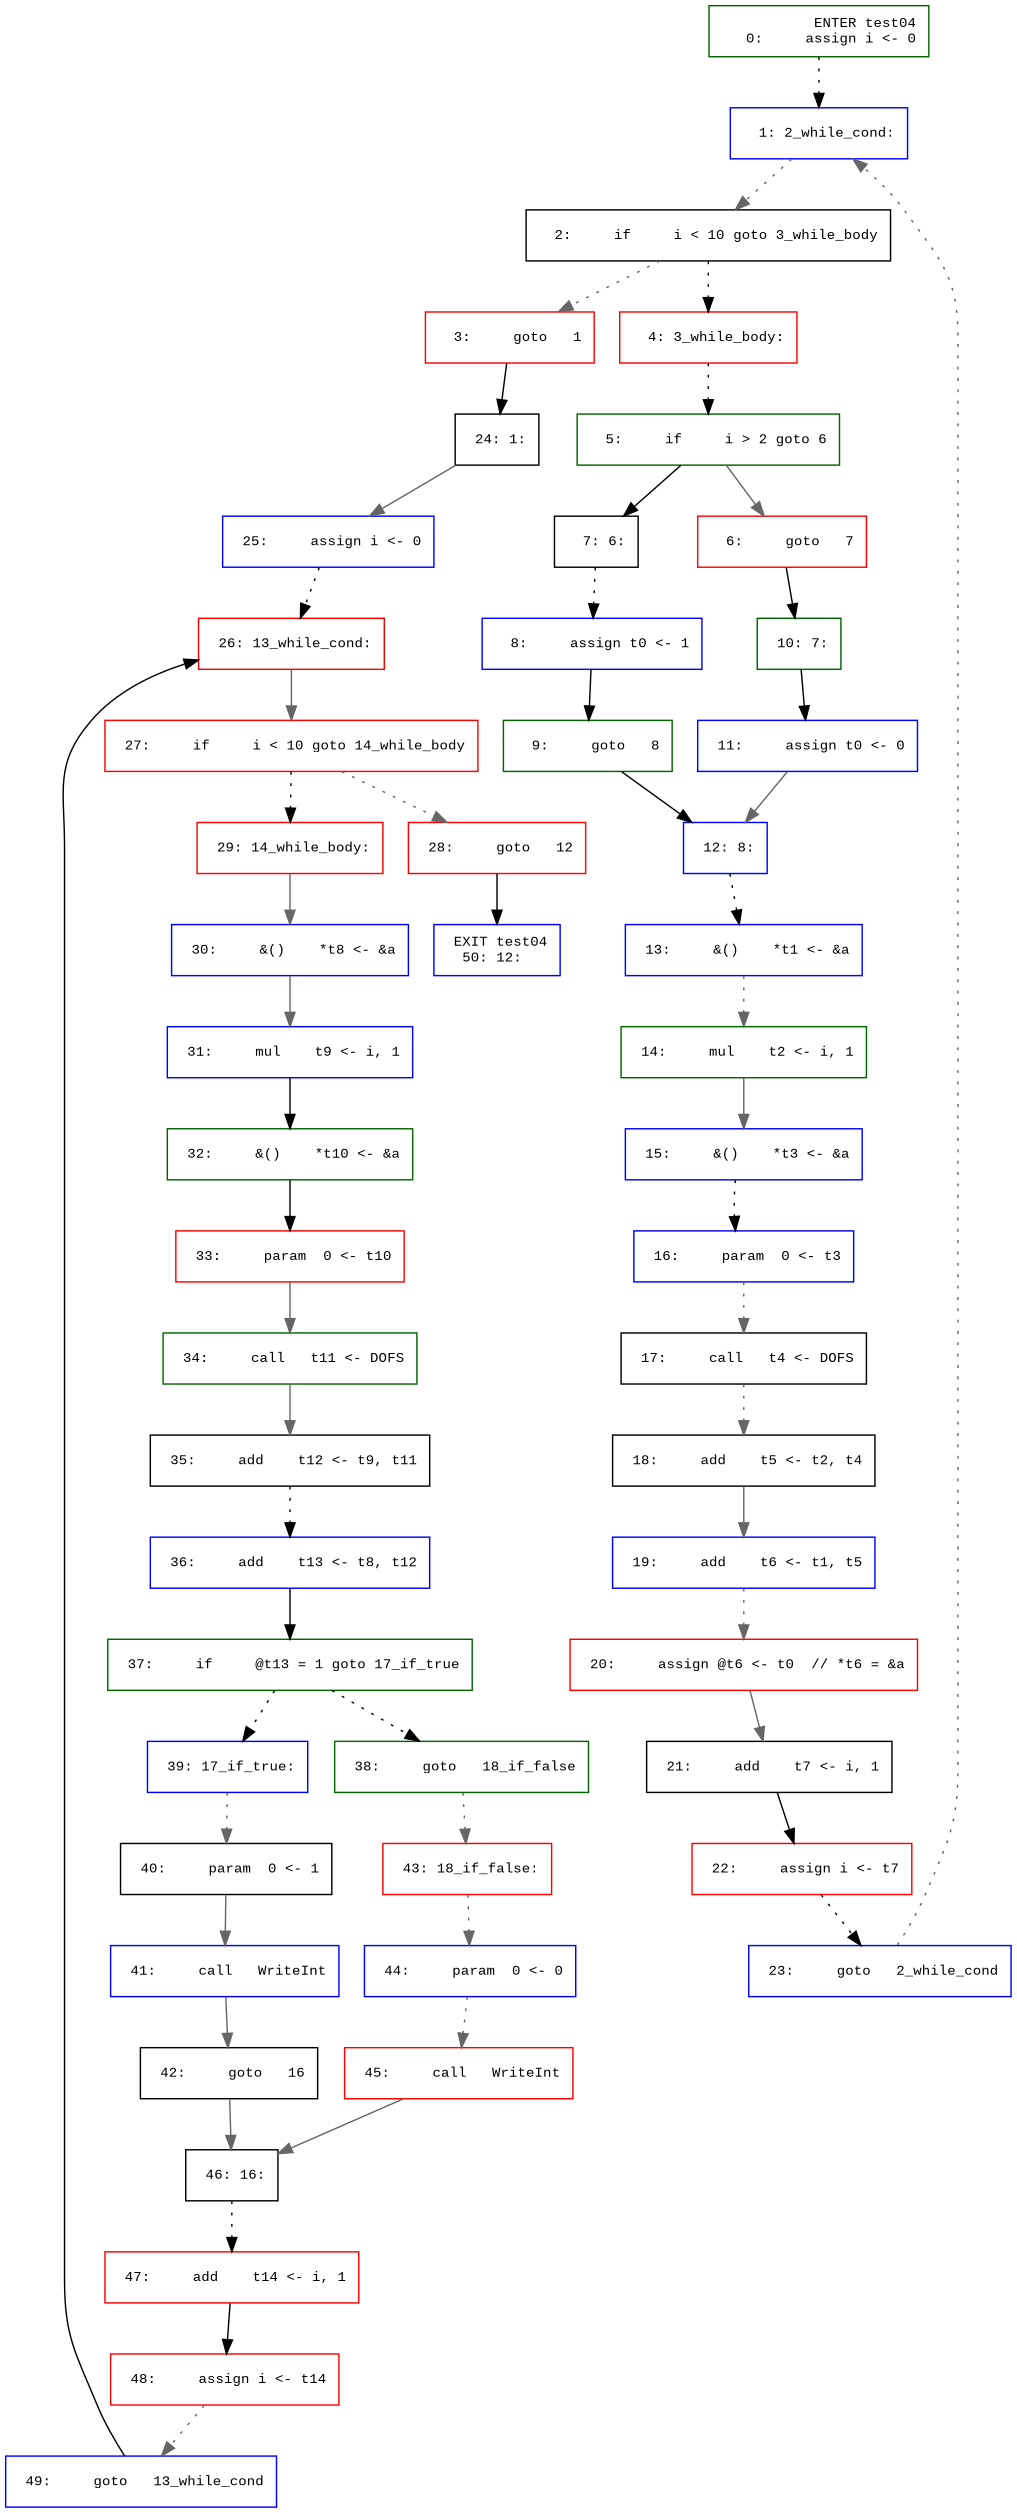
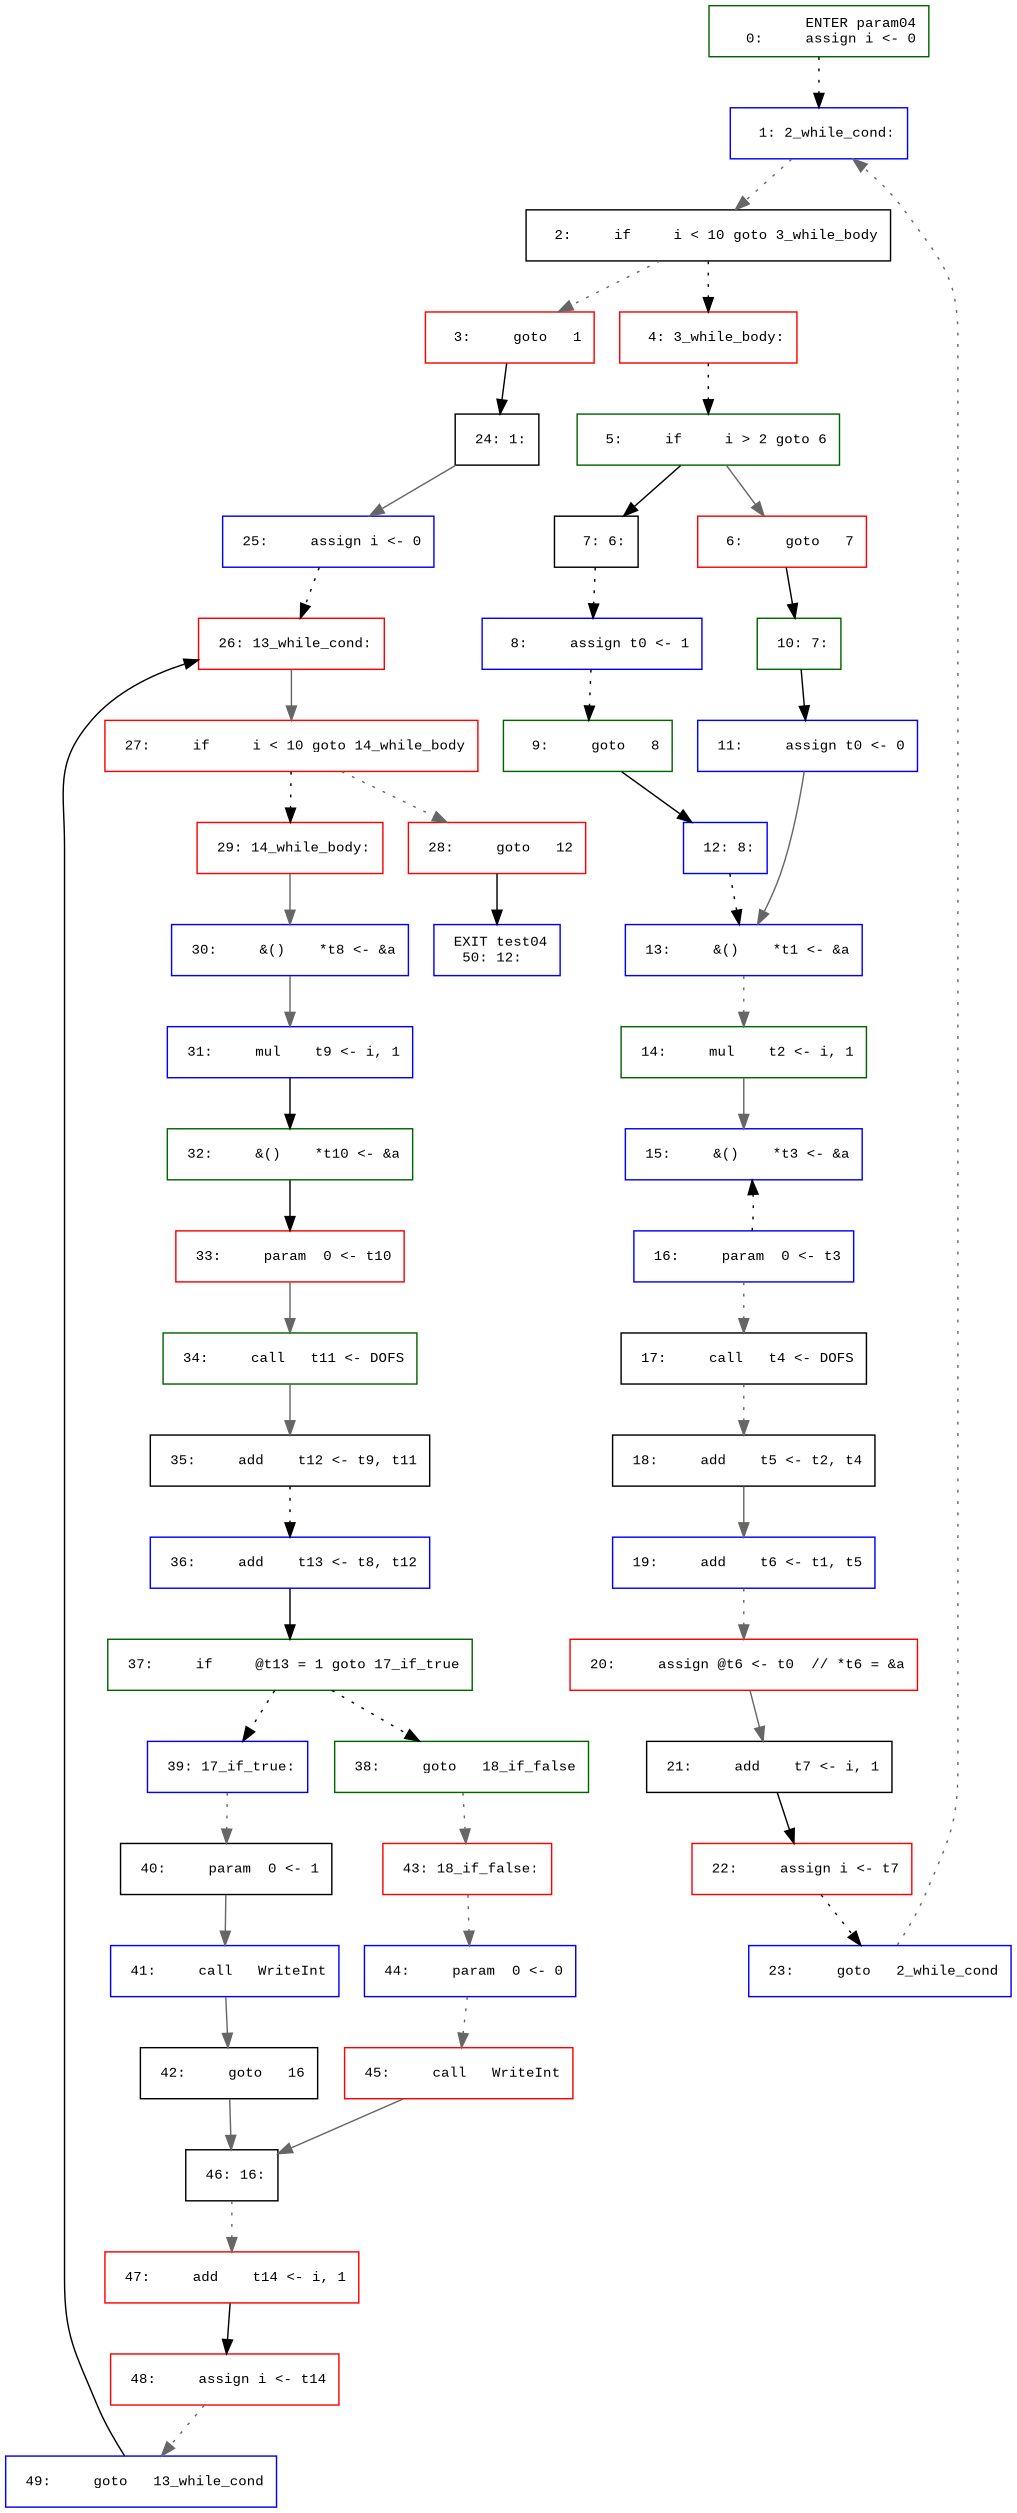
node "ENTER test04 0:     assign i <- 0": label "ENTER test04 0:     assign i <- 0" -> "ENTER param04 0:     assign i <- 0"
edge "8:     assign t0 <- 1" -> "9:     goto   8": style solid -> dotted
edge "11:     assign t0 <- 0" -> "12: 8:": now "11:     assign t0 <- 0" -> "13:     &()    *t1 <- &a"
edge "15:     &()    *t3 <- &a" -> "16:     param  0 <- t3": reversed
edge "46: 16:" -> "47:     add    t14 <- i, 1": color black -> gray40
